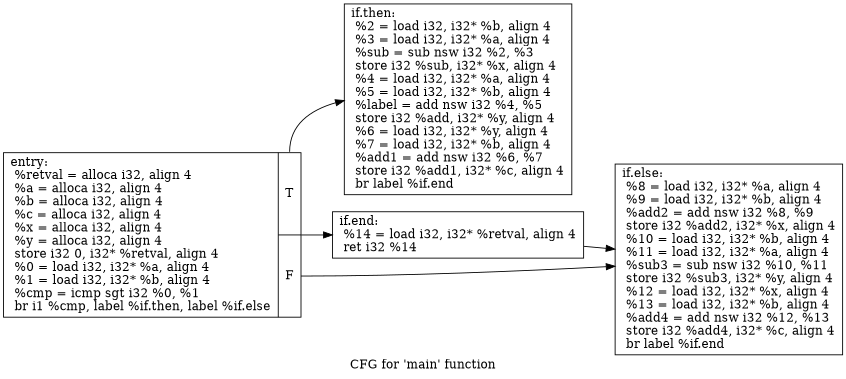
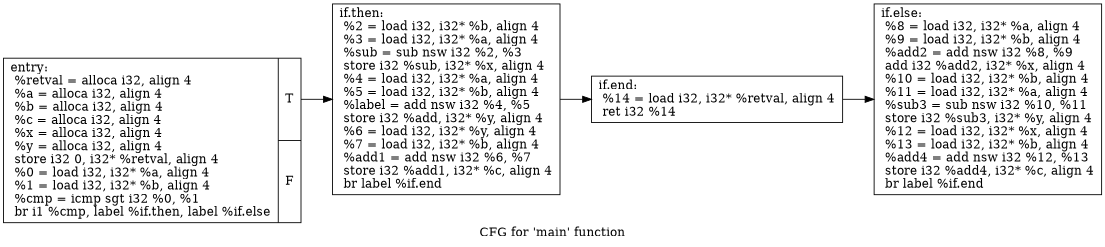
node "if.else:": text "store i32 %add2, i32* %x, align 4" -> "add i32 %add2, i32* %x, align 4"
edge "entry:" -> "if.end:": now "if.then:" -> "if.end:"
edge "entry:" -> "if.else:": removed
